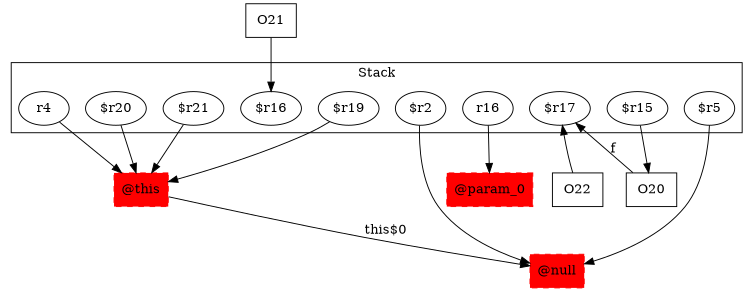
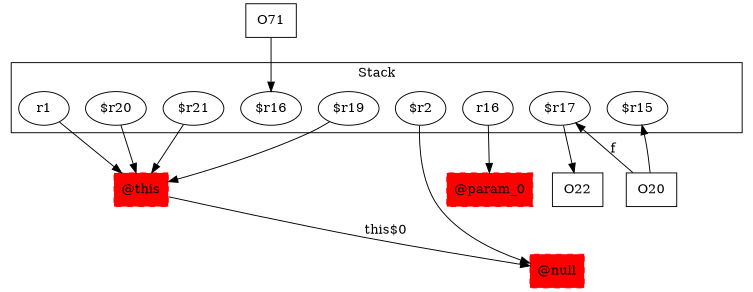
node "O21": label "O21" -> "O71"
node "r4": label "r4" -> "r1"
node "$r5": removed
edge "$r15" -> "O20": reversed
edge "O22" -> "$r17": reversed
